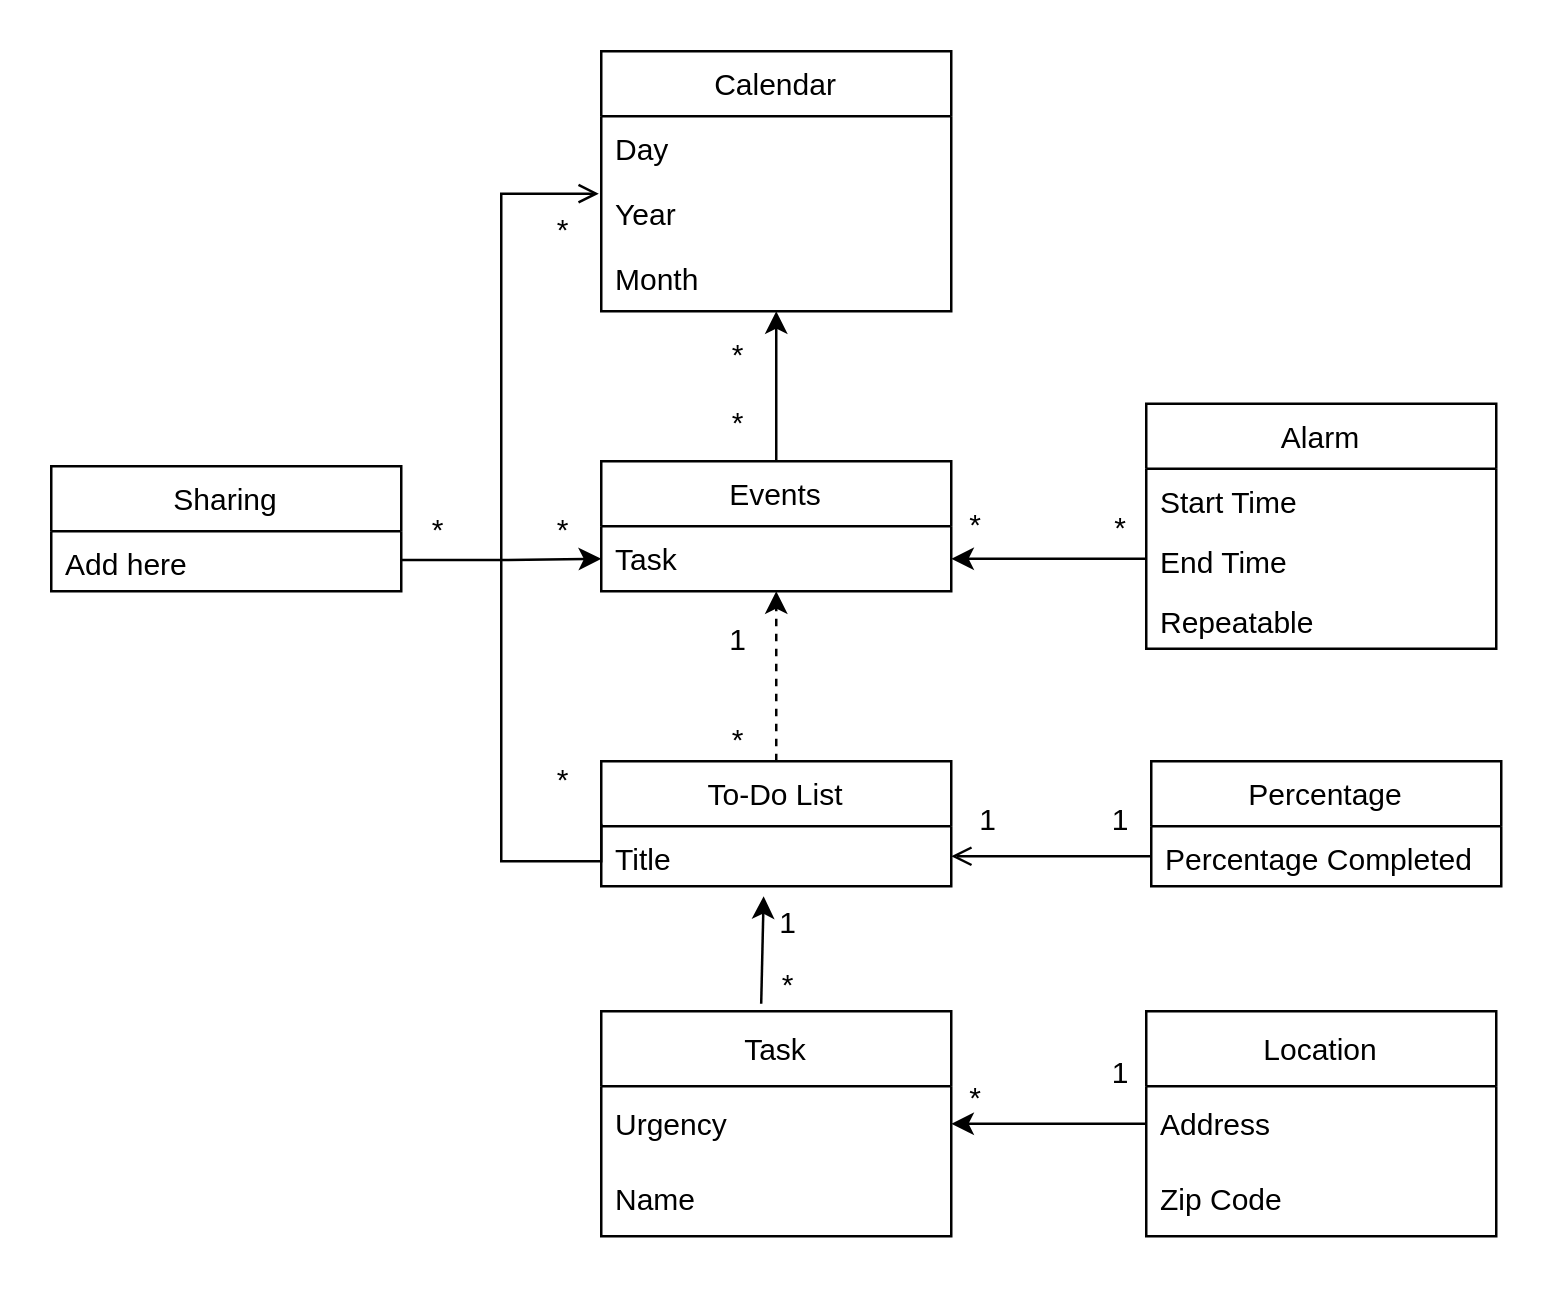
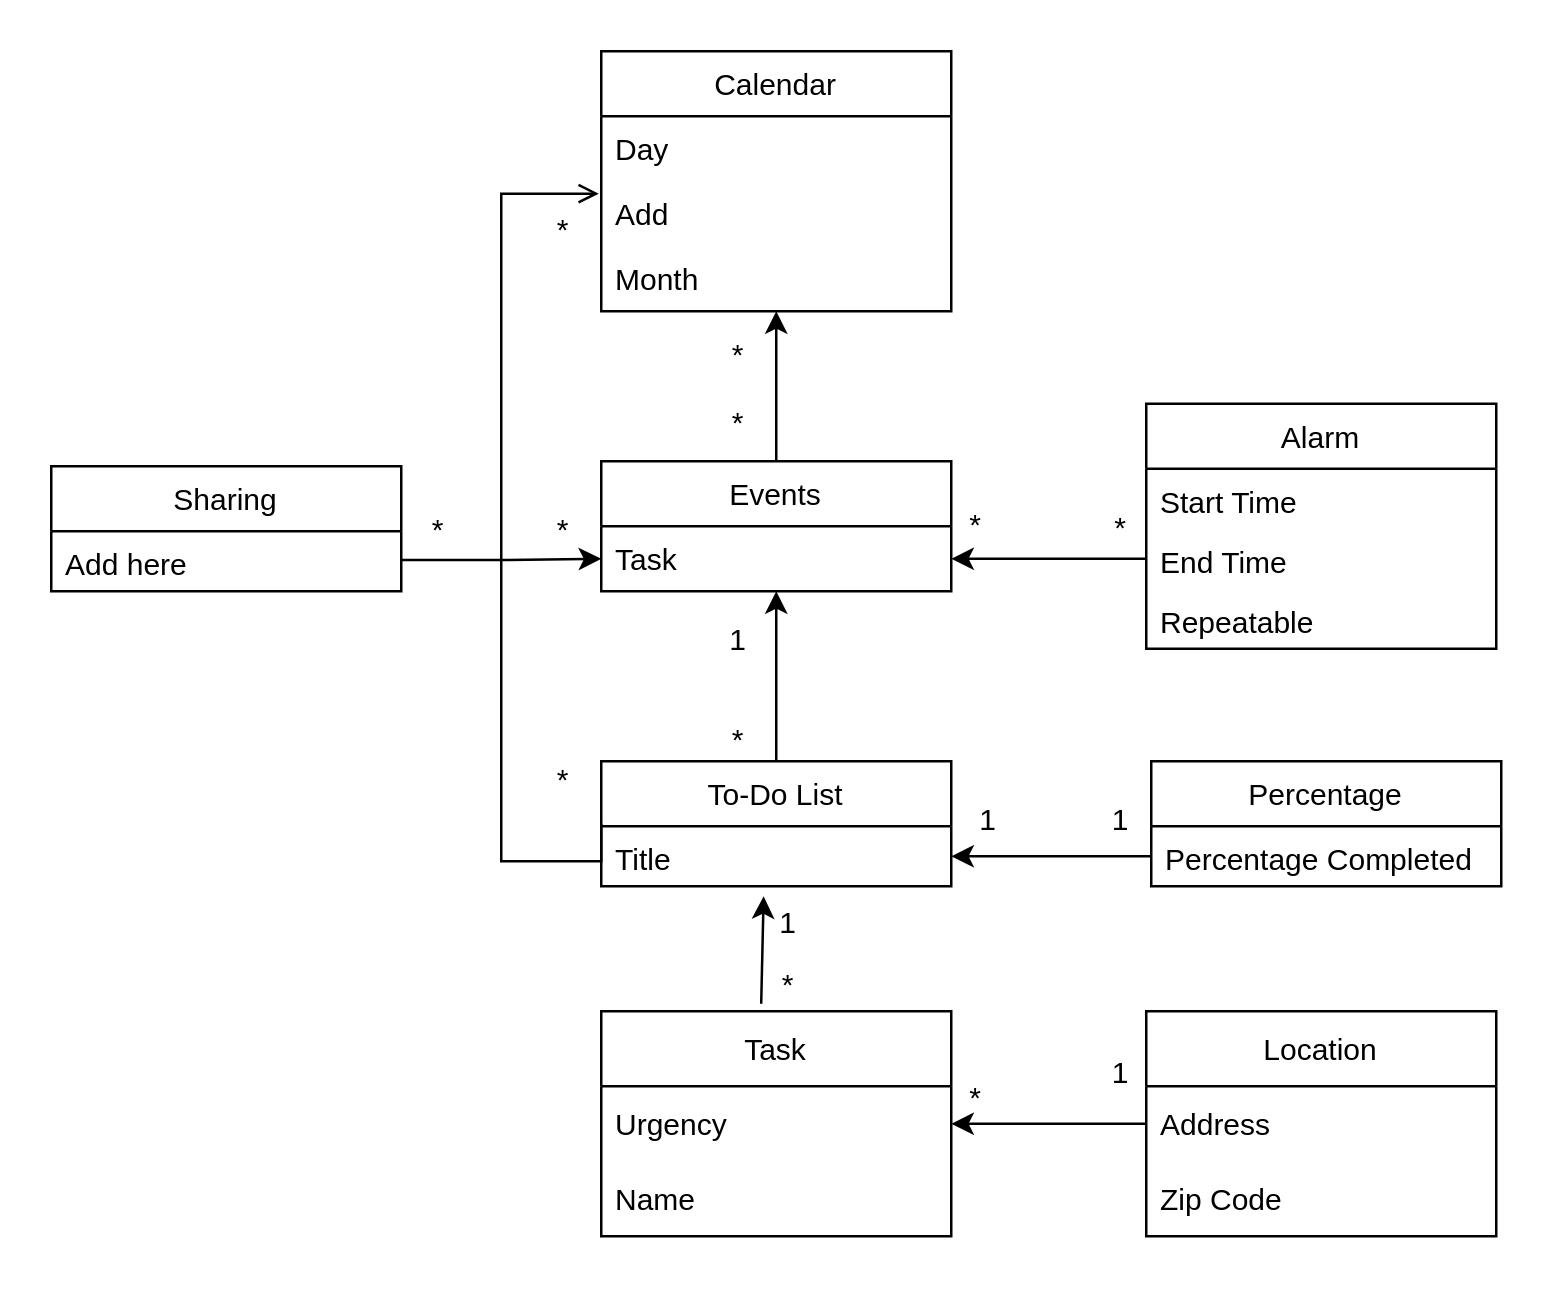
node "Year": label "Year" -> "Add"
edge "To-Do List" -> "Events": style dashed -> solid
edge "Percentage Completed" -> "Title": arrowhead open -> classic
